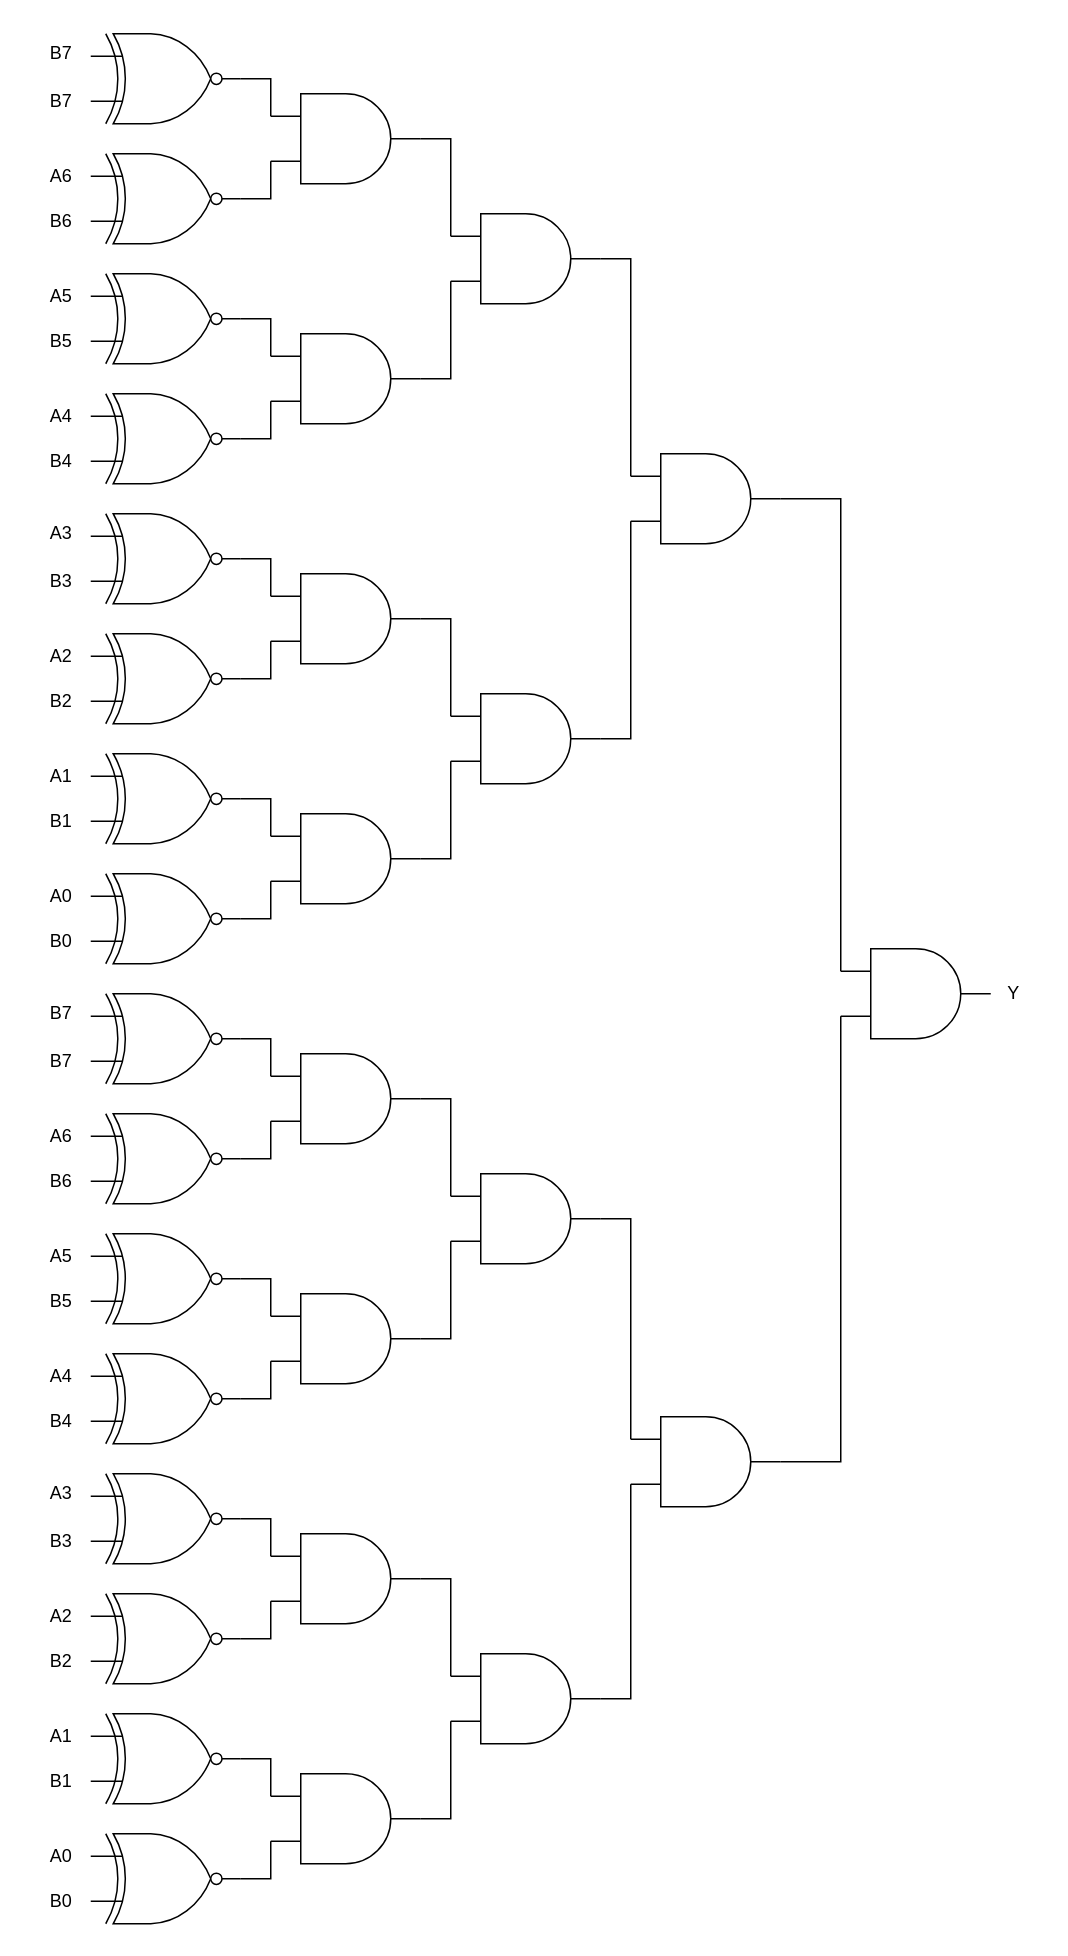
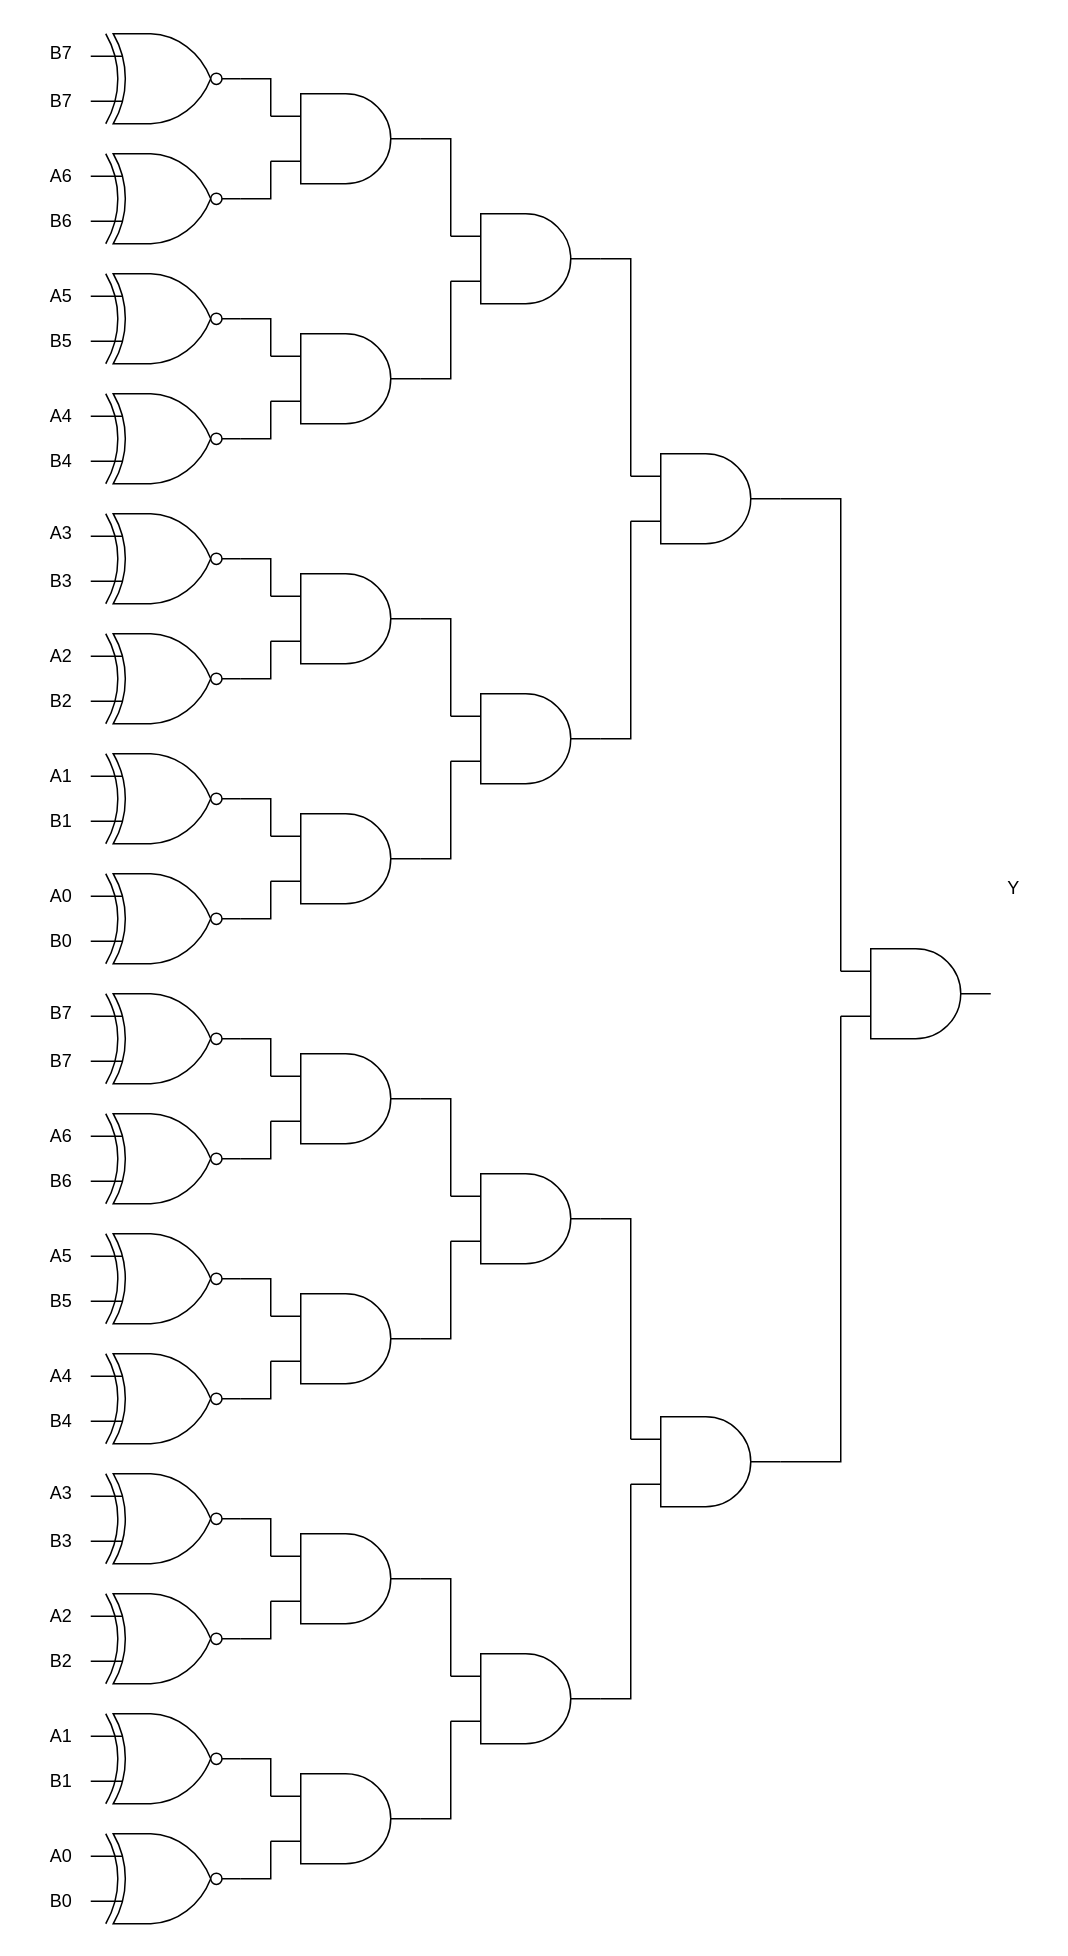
node "Y": moved (1013, 994) -> (1013, 889)
